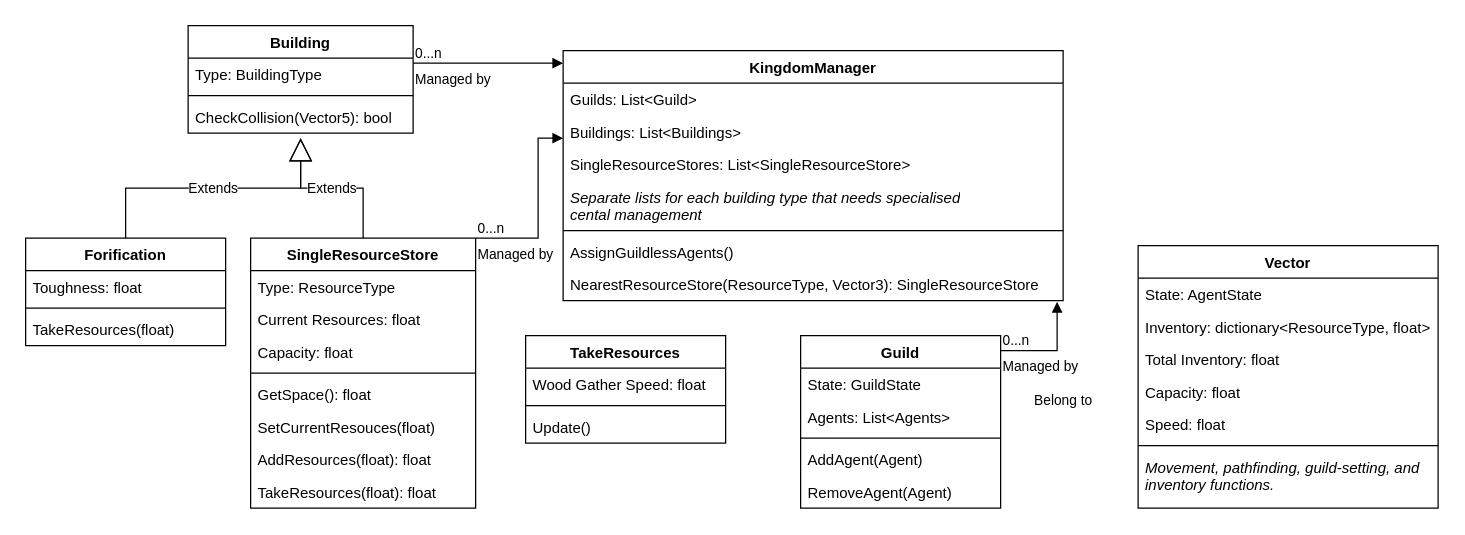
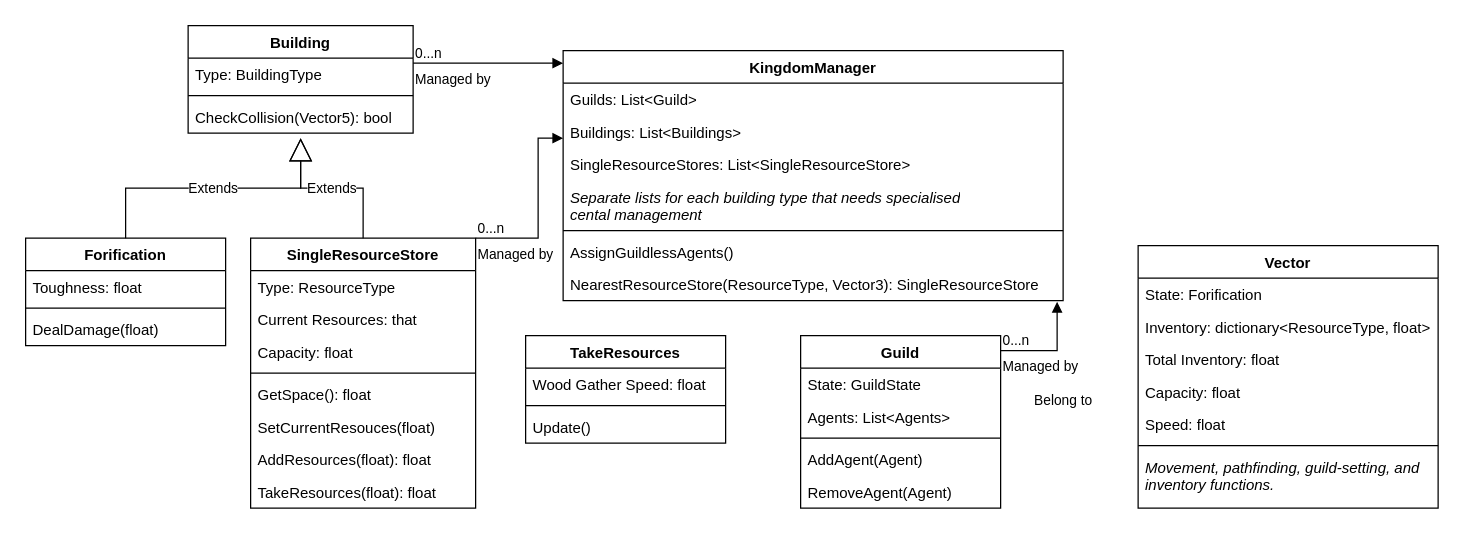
node "State: AgentState": label "State: AgentState" -> "State: Forification"
node "Current Resources: float": label "Current Resources: float" -> "Current Resources: that"
node "TakeResources(float)": label "TakeResources(float)" -> "DealDamage(float)"
